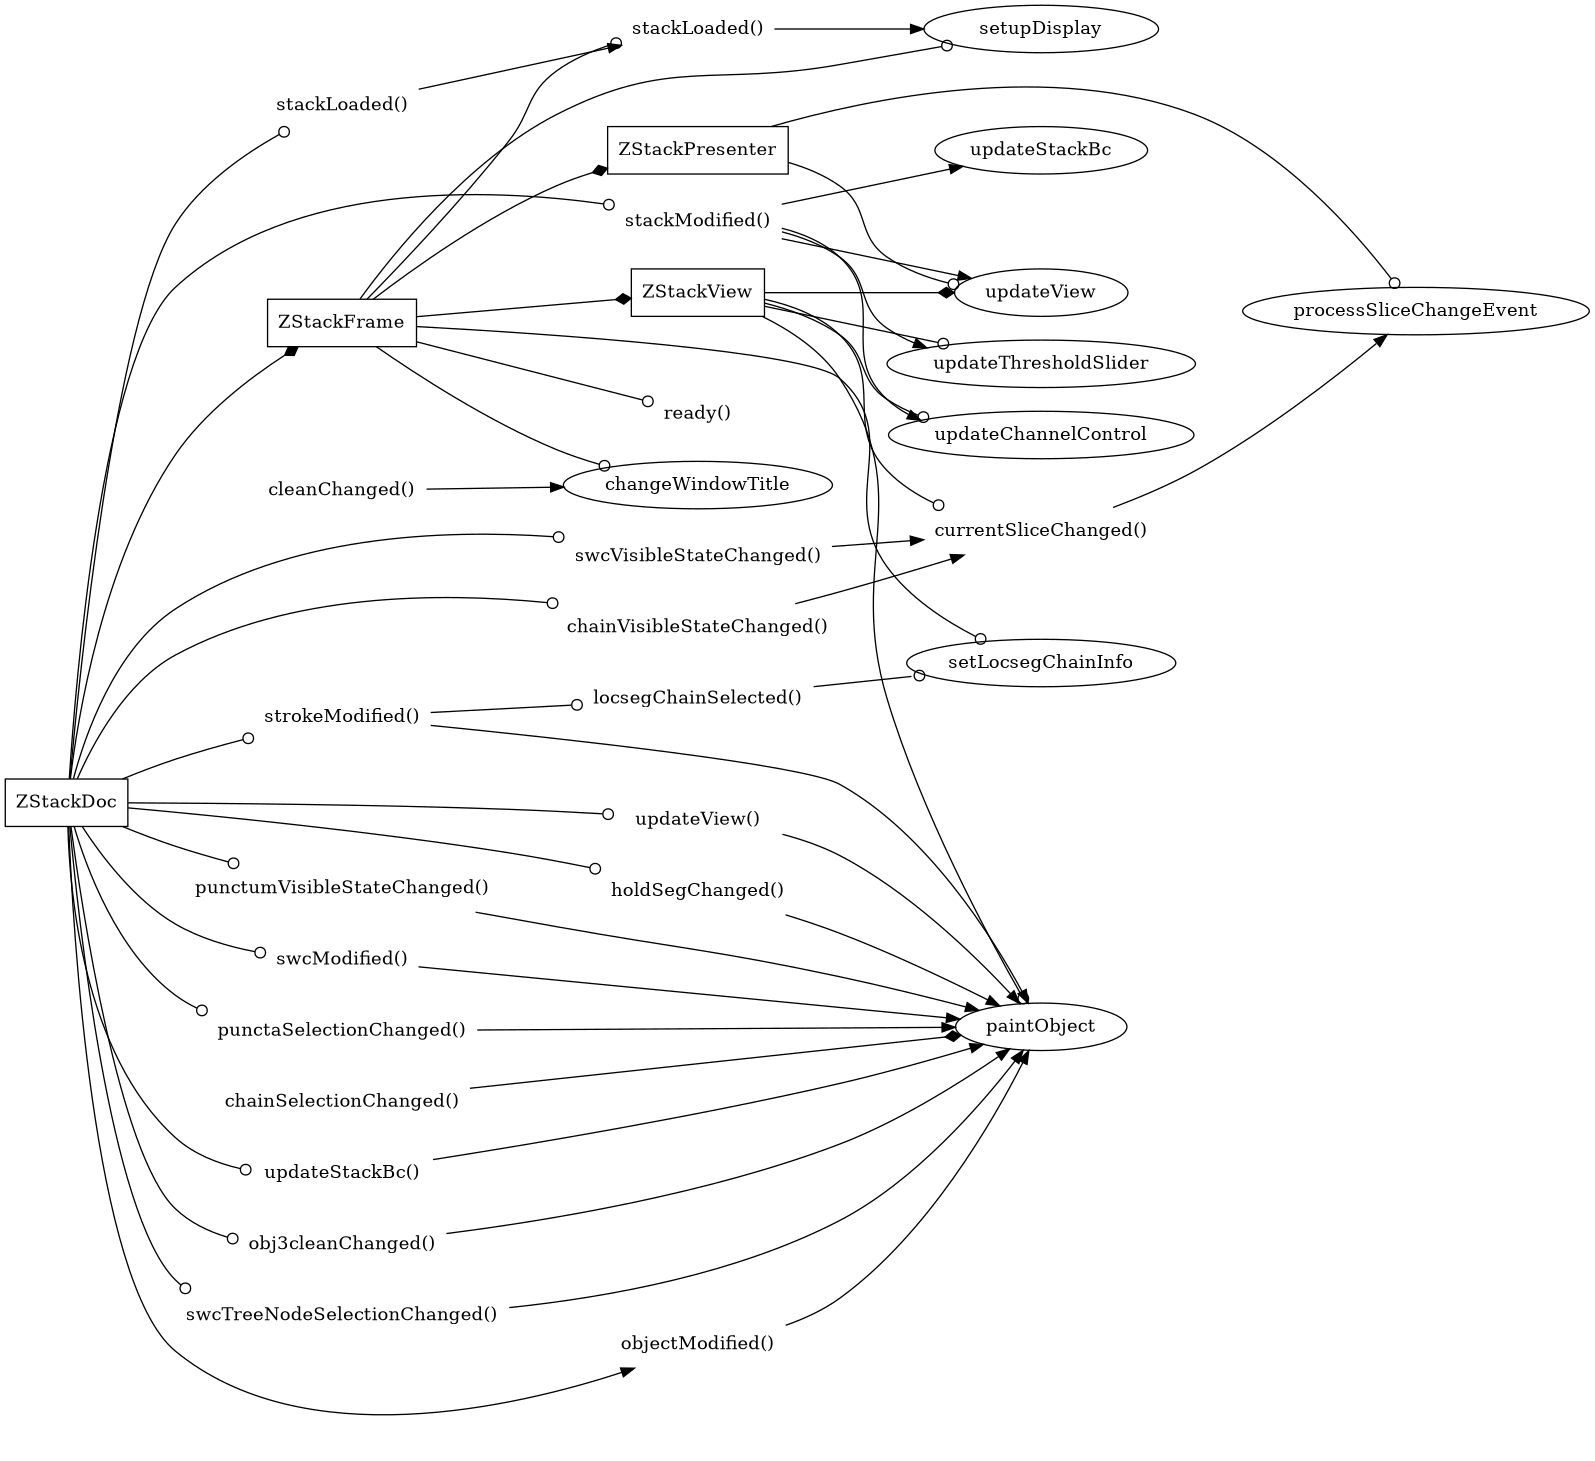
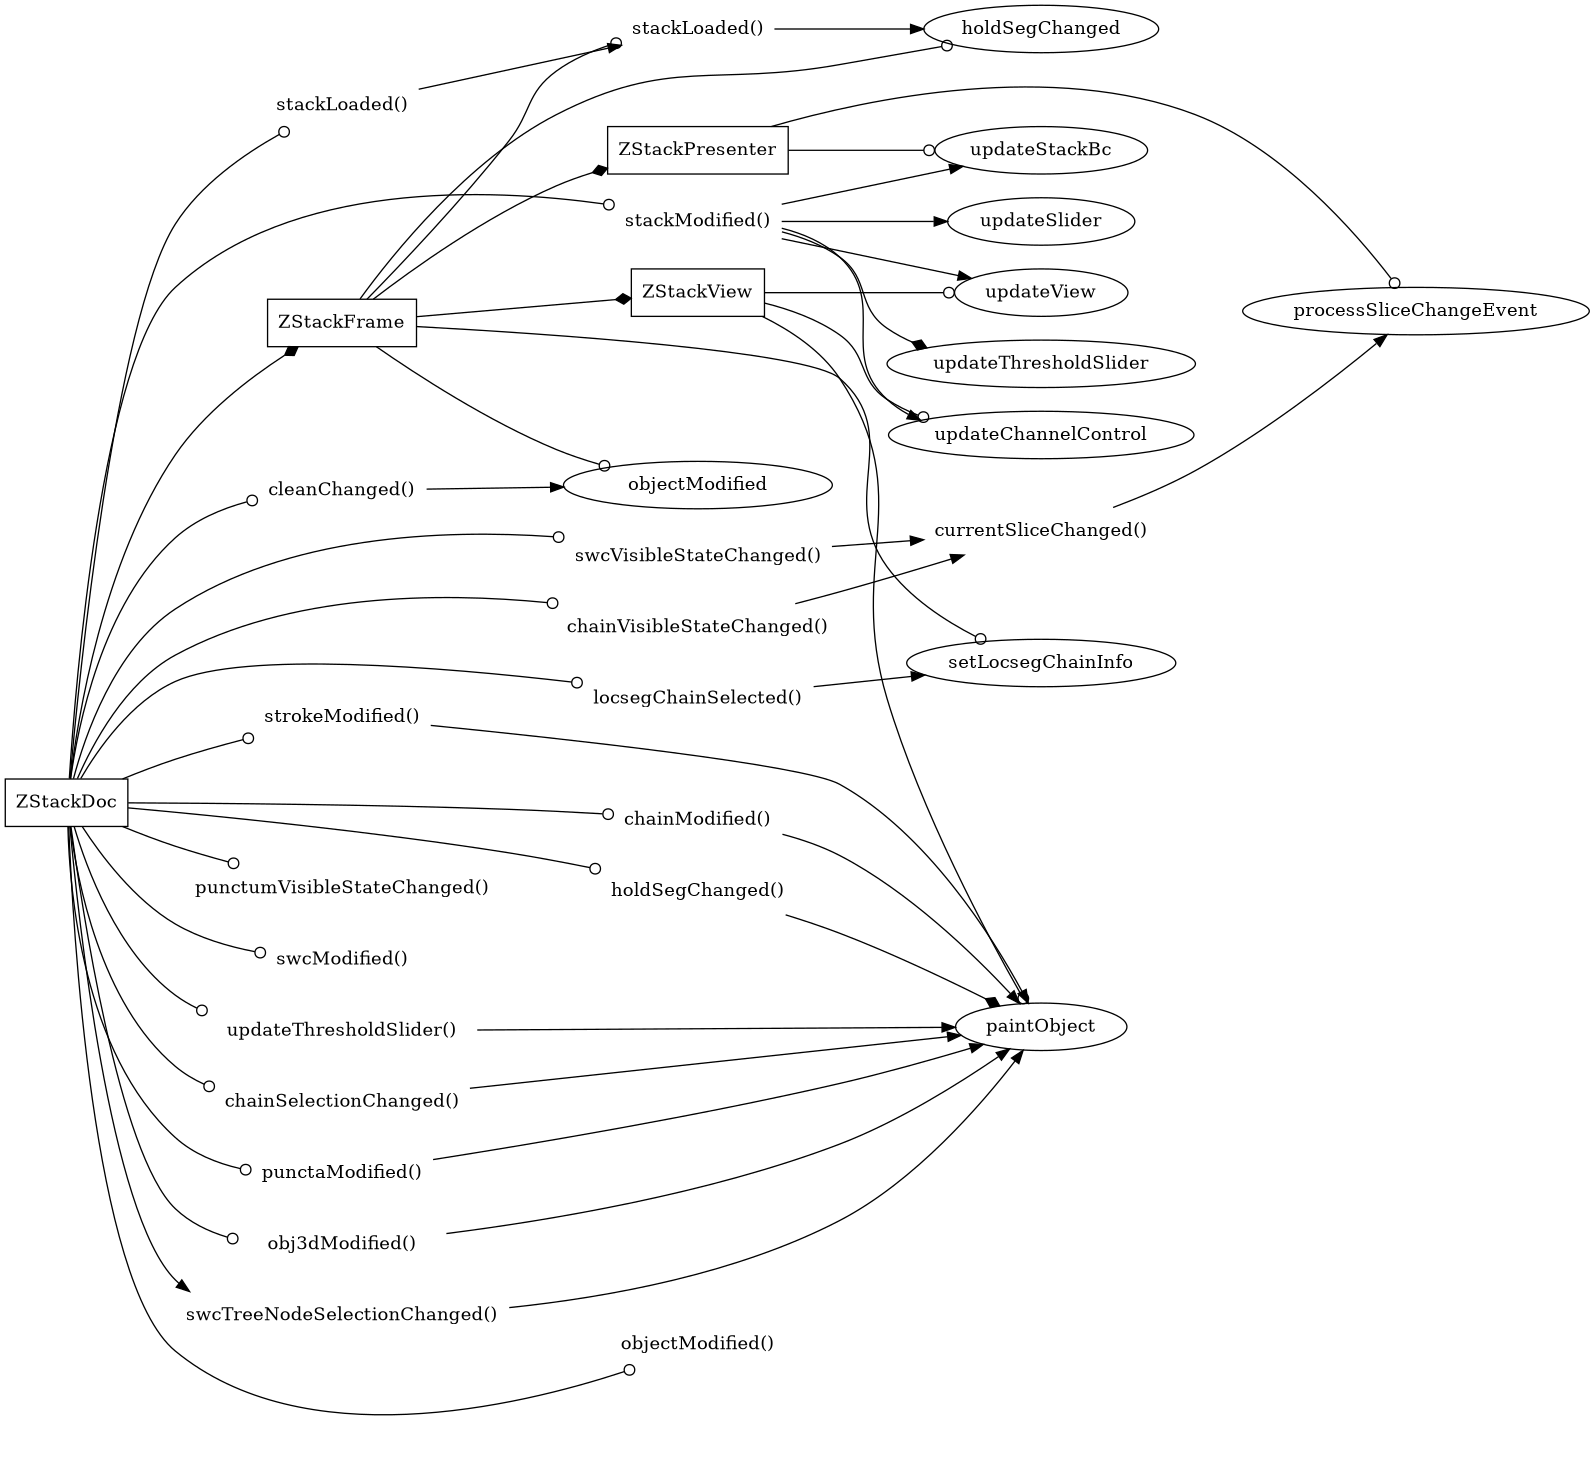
node "setupDisplay": label "setupDisplay" -> "holdSegChanged"
node "updateSlider": added
edge "ZStackPresenter" -> "updateView": now "ZStackPresenter" -> "updateStackBc"
edge "ZStackView" -> "updateView": arrowhead diamond -> odot
edge "stackModified()" -> "updateThresholdSlider": arrowhead normal -> diamond
edge "ZStackView" -> "updateThresholdSlider": removed
edge "ZStackView" -> "currentSliceChanged()": removed
node "ready()": removed
node "changeWindowTitle": label "changeWindowTitle" -> "objectModified"
edge "ZStackDoc" -> "cleanChanged()": added
edge "locsegChainSelected()" -> "setLocsegChainInfo": arrowhead odot -> normal
edge "strokeModified()" -> "locsegChainSelected()": now "ZStackDoc" -> "locsegChainSelected()"
node "updateView()": label "updateView()" -> "chainModified()"
edge "holdSegChanged()" -> "paintObject": arrowhead normal -> diamond
edge "punctumVisibleStateChanged()" -> "paintObject": removed
edge "ZStackDoc" -> "chainSelectionChanged()": added
edge "swcModified()" -> "paintObject": removed
node "punctaSelectionChanged()": label "punctaSelectionChanged()" -> "updateThresholdSlider()"
edge "ZStackDoc" -> "swcTreeNodeSelectionChanged()": arrowhead odot -> normal
edge "chainSelectionChanged()" -> "paintObject": arrowhead diamond -> normal
node "updateStackBc()": label "updateStackBc()" -> "punctaModified()"
edge "objectModified()" -> "paintObject": removed
node "obj3cleanChanged()": label "obj3cleanChanged()" -> "obj3dModified()"
edge "ZStackDoc" -> "objectModified()": arrowhead normal -> odot
